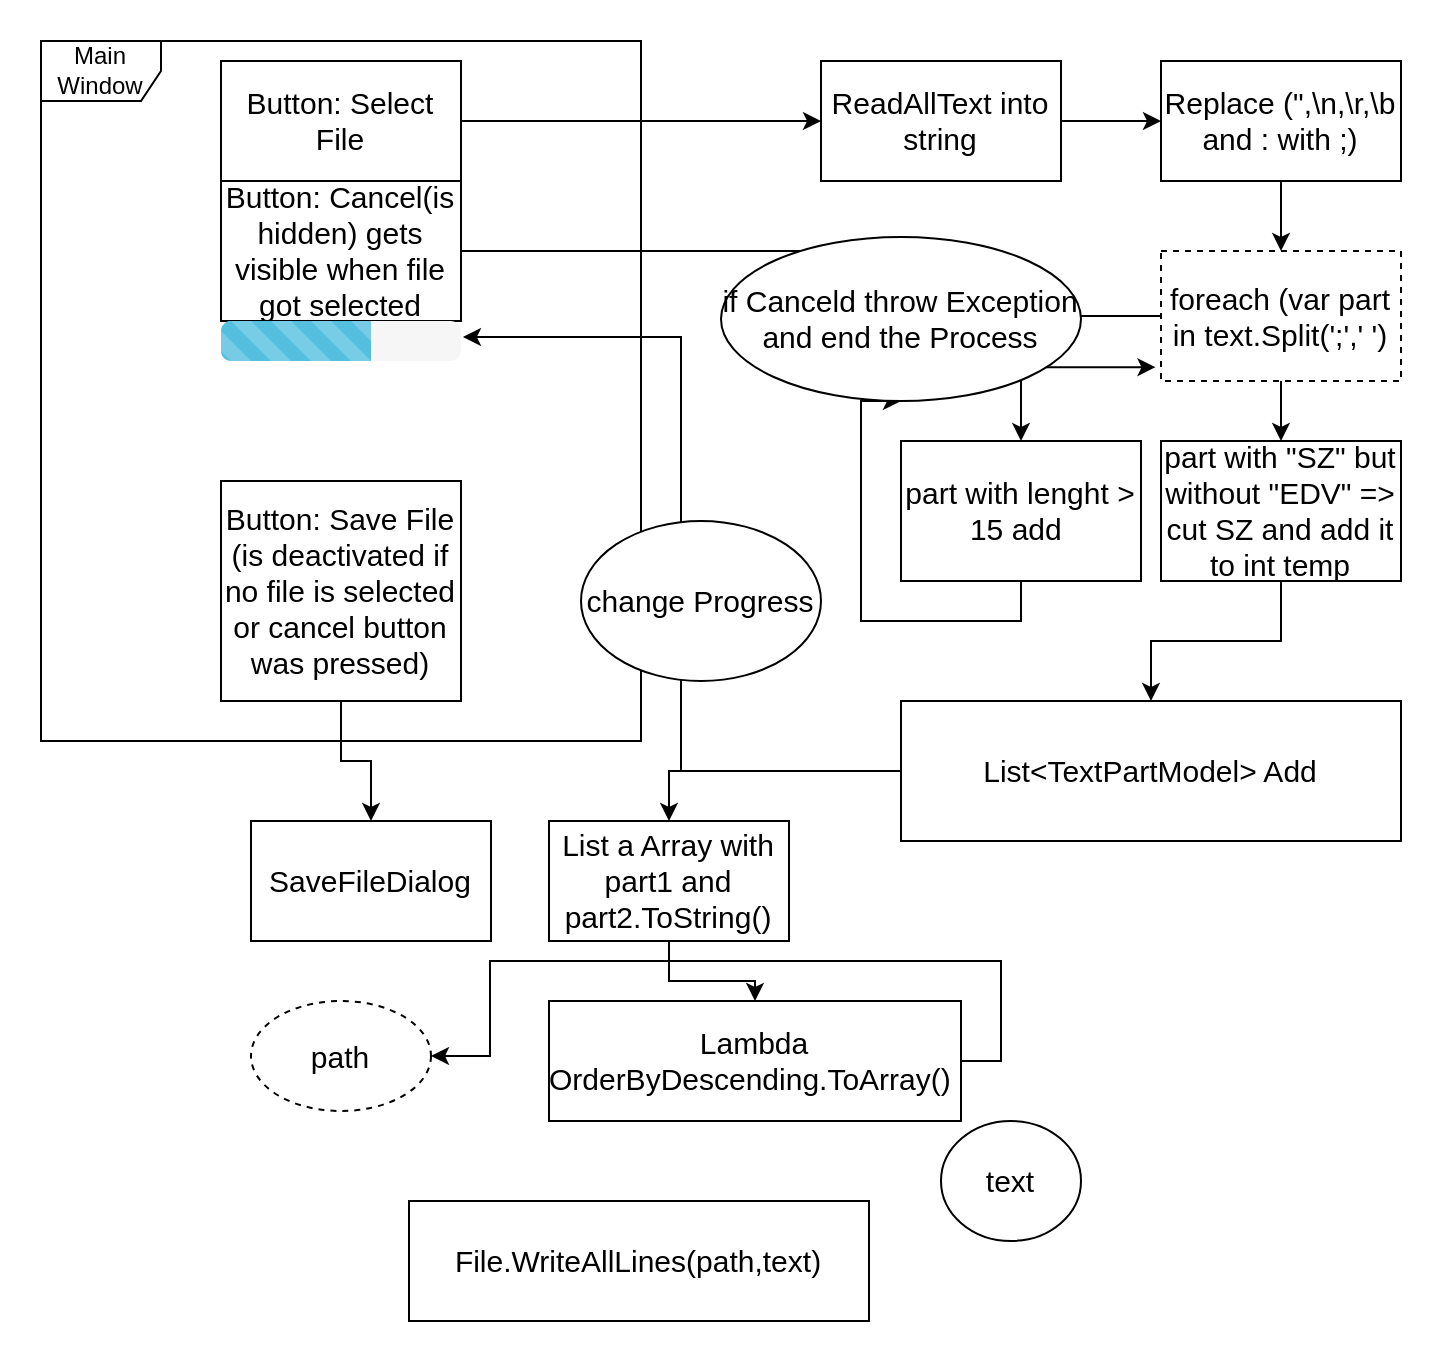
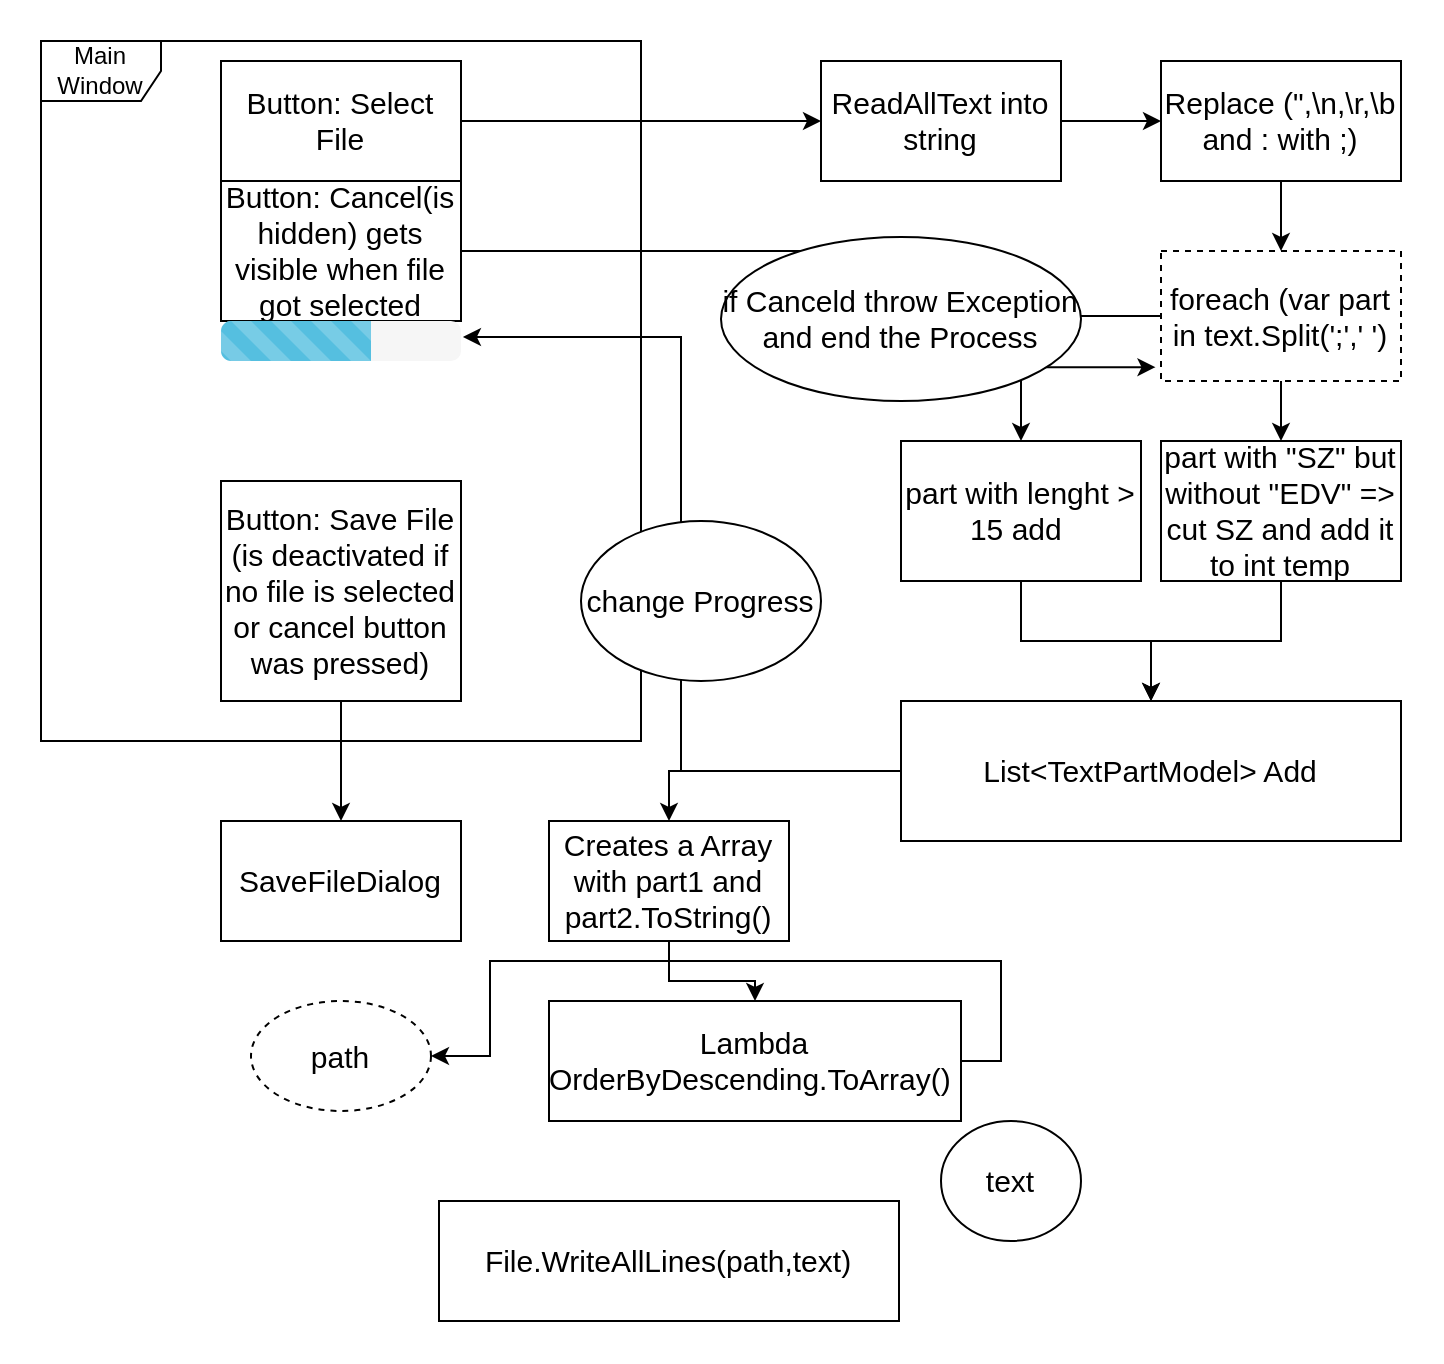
edge "part with lenght > 15 add" -> "if Canceld throw Exception and end the Process": now "part with lenght > 15 add" -> "List<TextPartModel> Add"
node "SaveFileDialog": moved (371, 881) -> (341, 881)
node "List a Array with part1 and part2.ToString()": label "List a Array with part1 and part2.ToString()" -> "Creates a Array with part1 and part2.ToString()"
node "File.WriteAllLines(path,text)": moved (639, 1261) -> (669, 1261)
